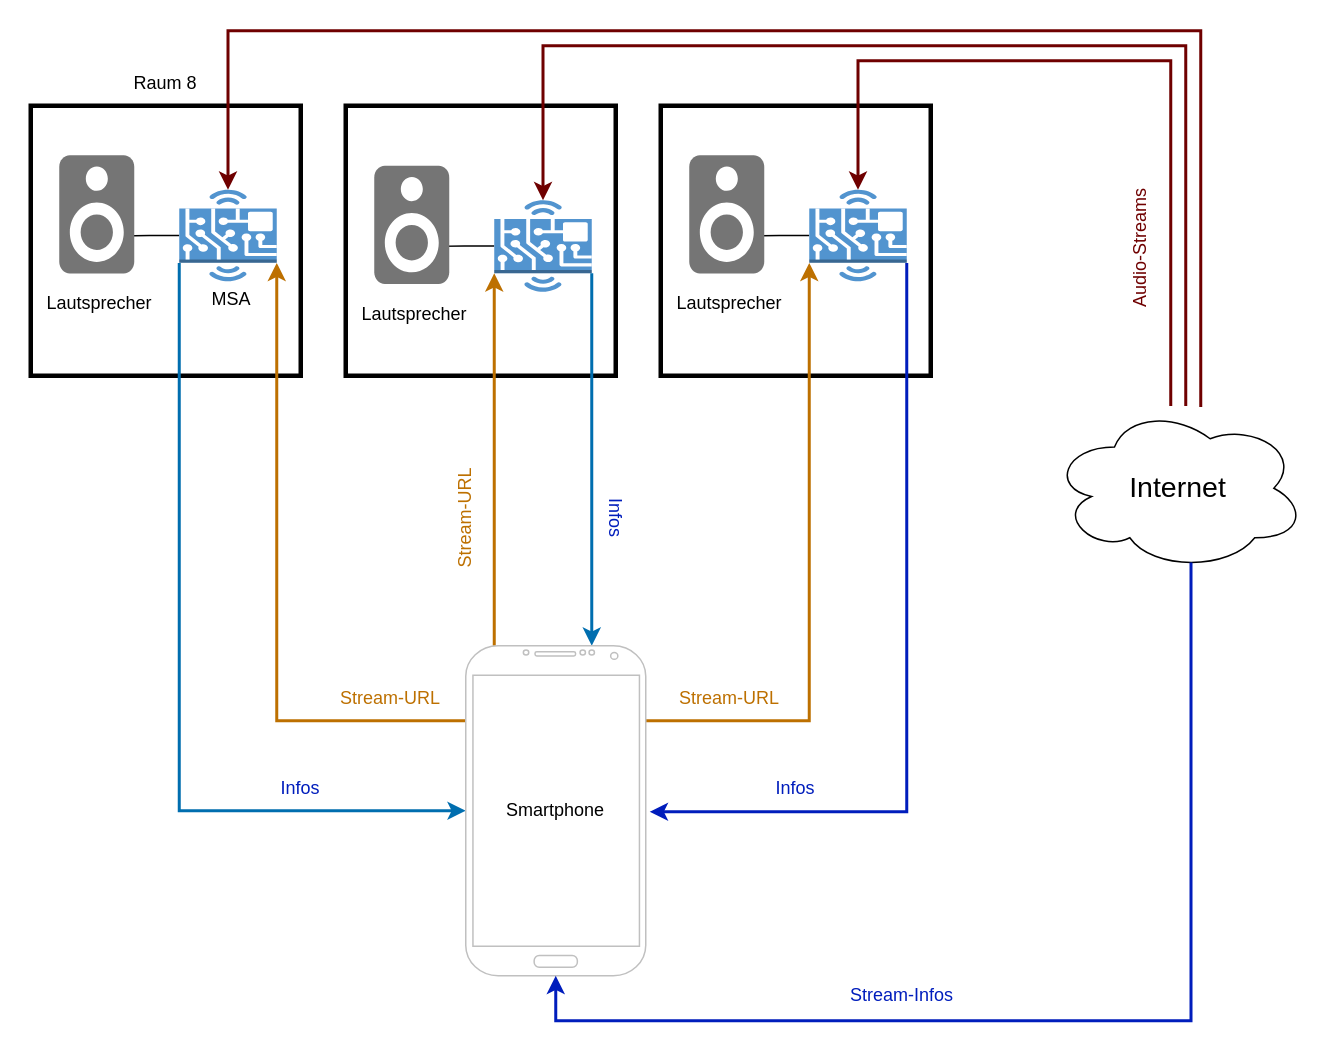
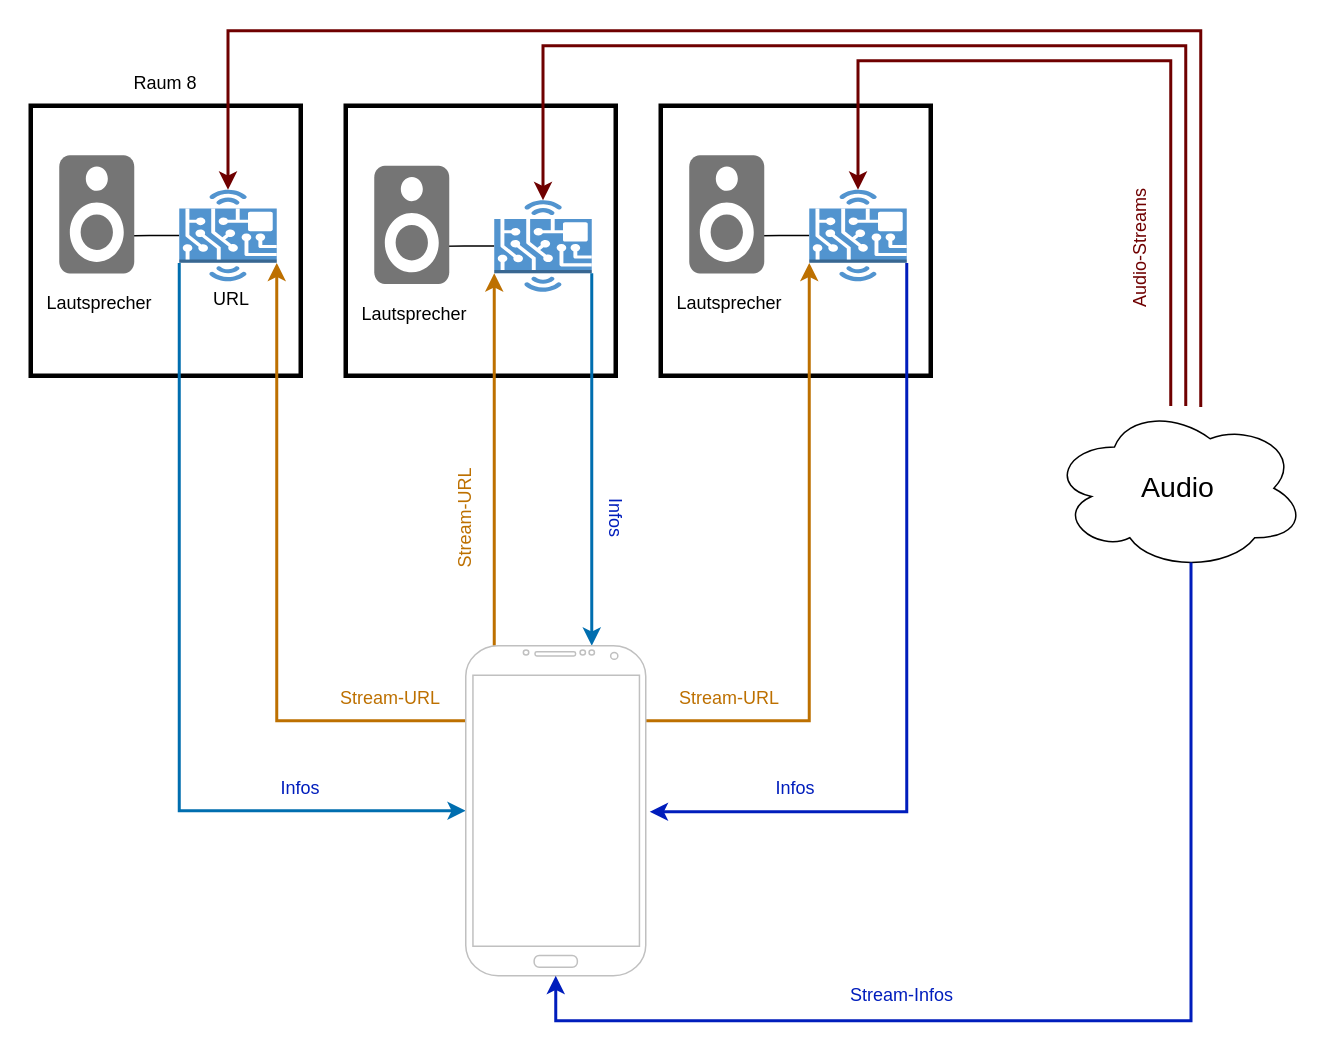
node "MSA": label "MSA" -> "URL"
node "Internet": label "Internet" -> "Audio"
node "Smartphone": removed
